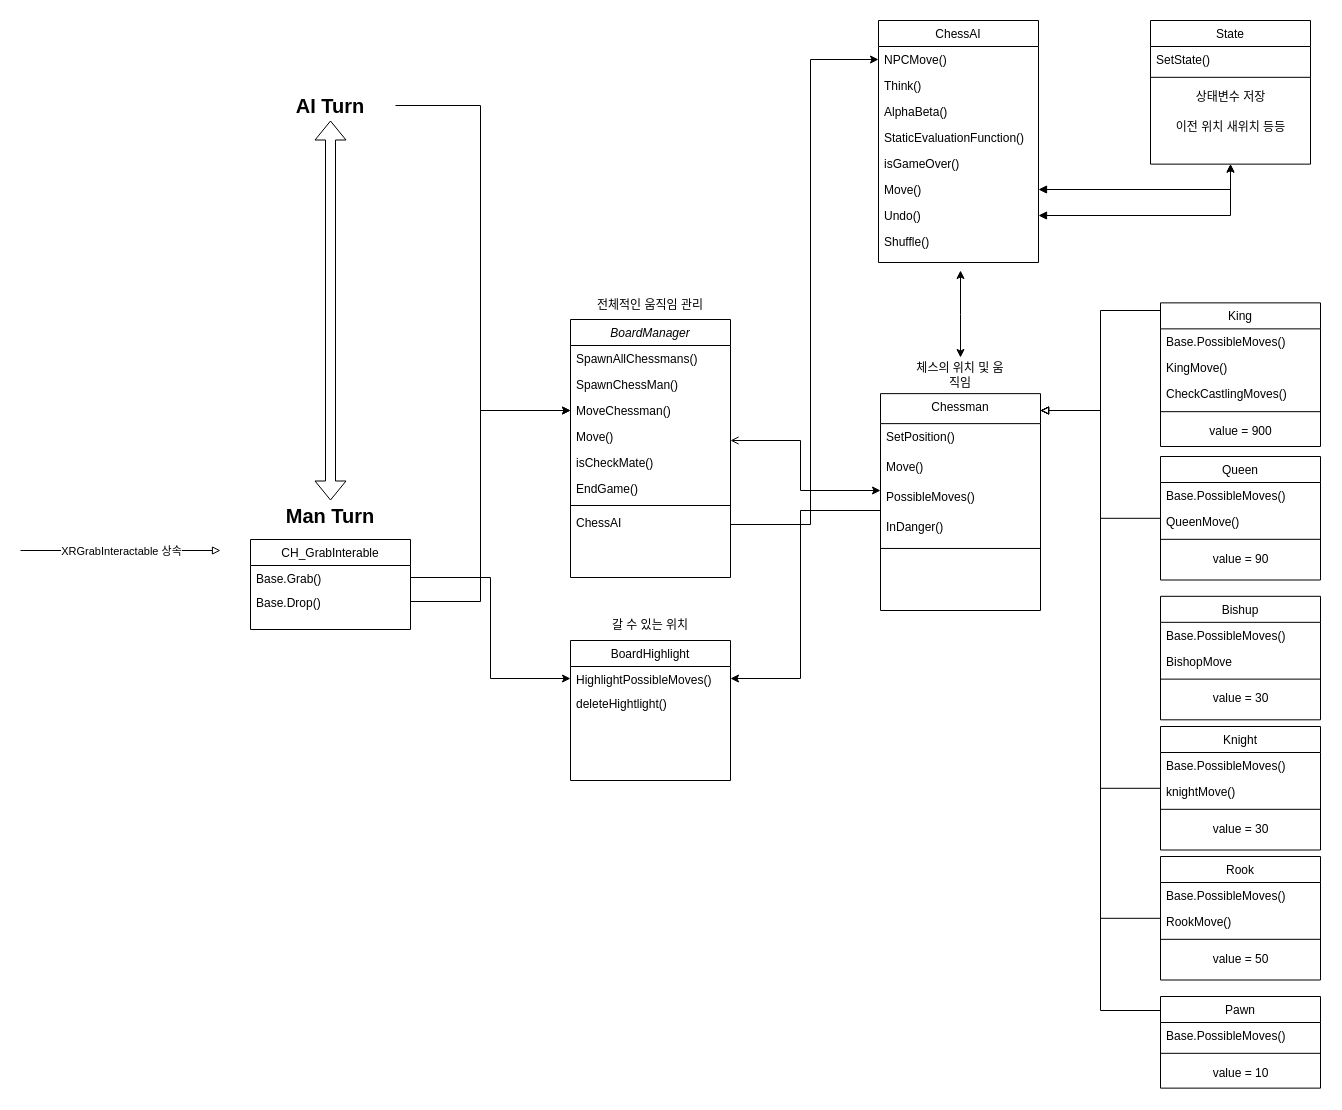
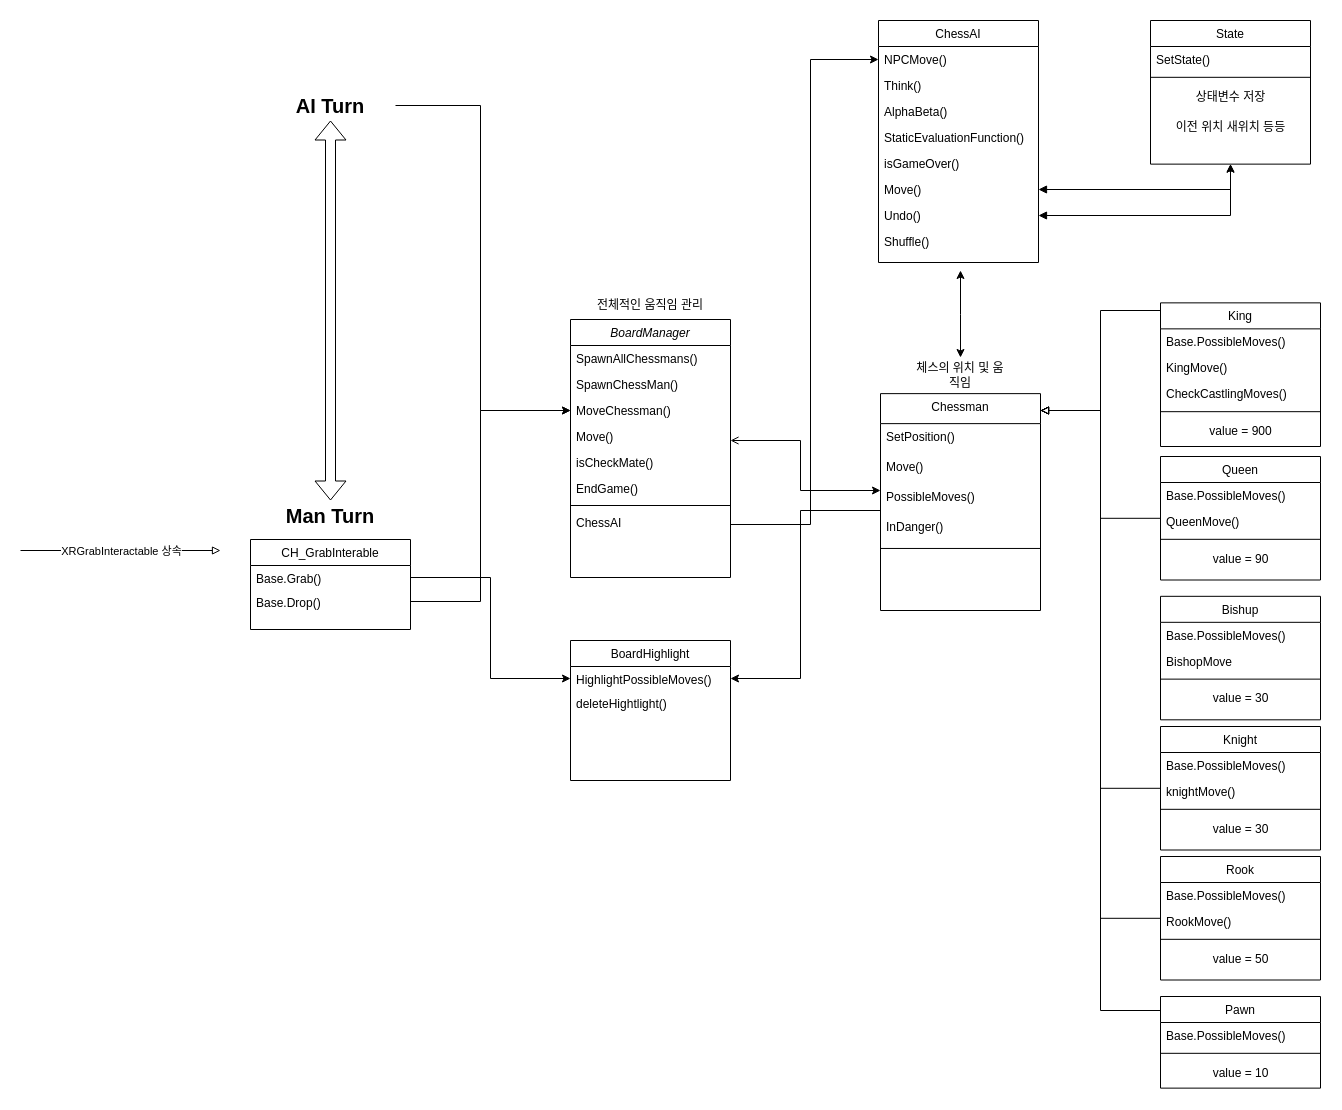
node "갈 수 있는 위치": removed
